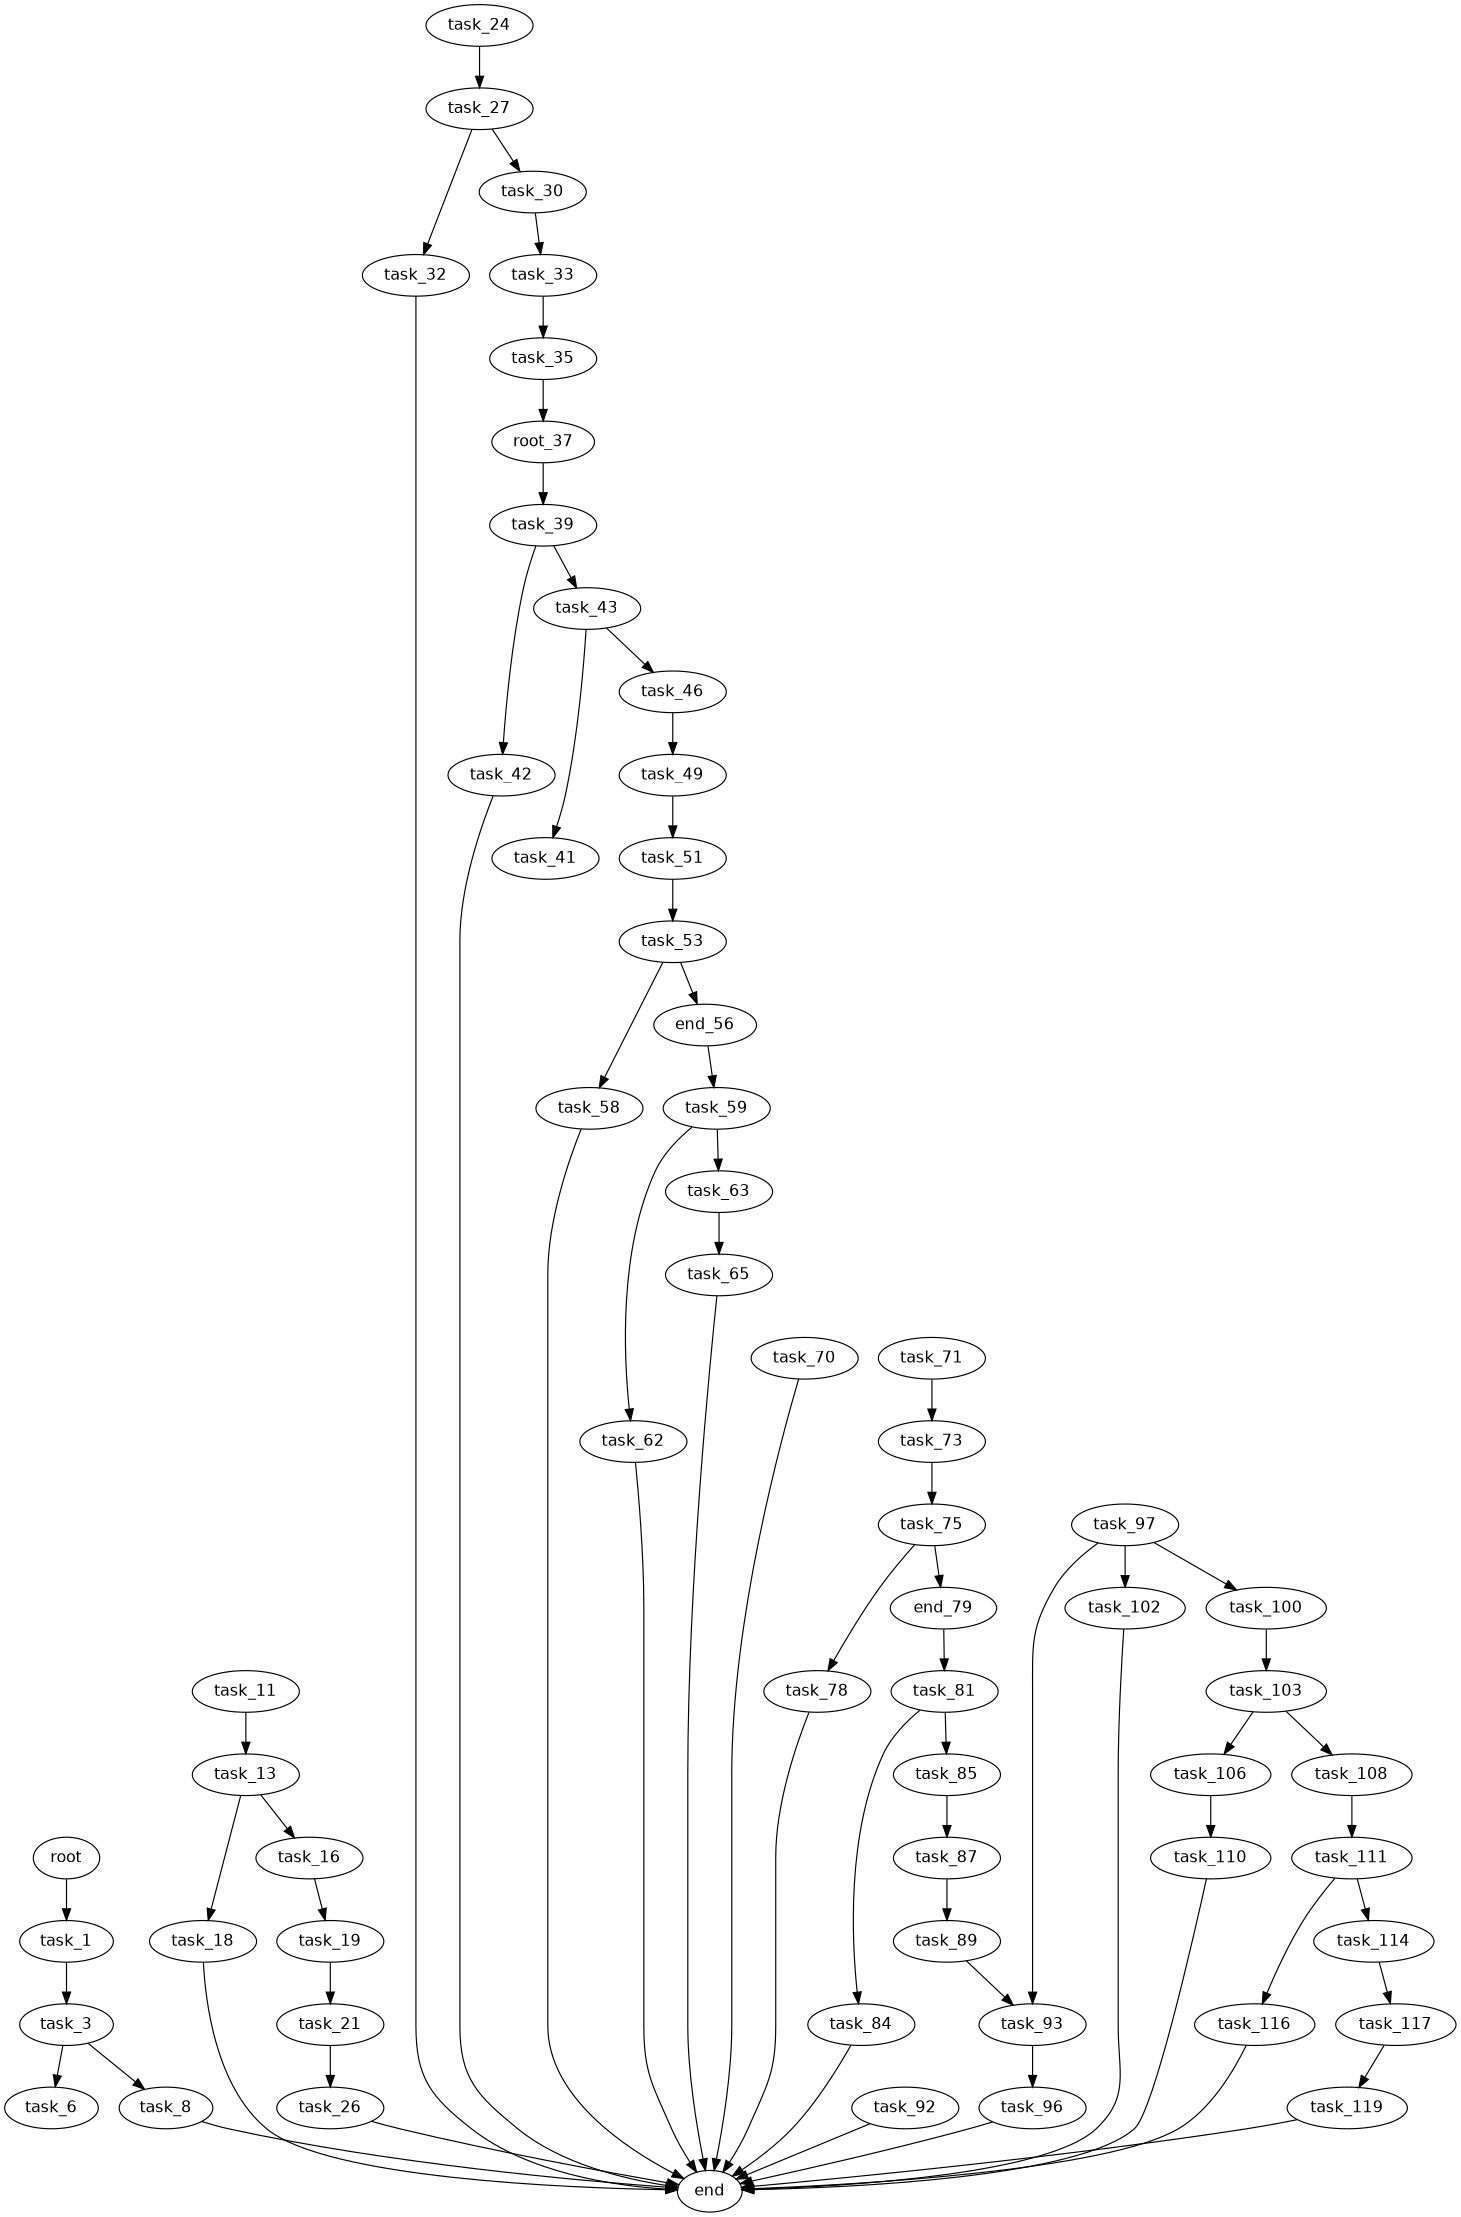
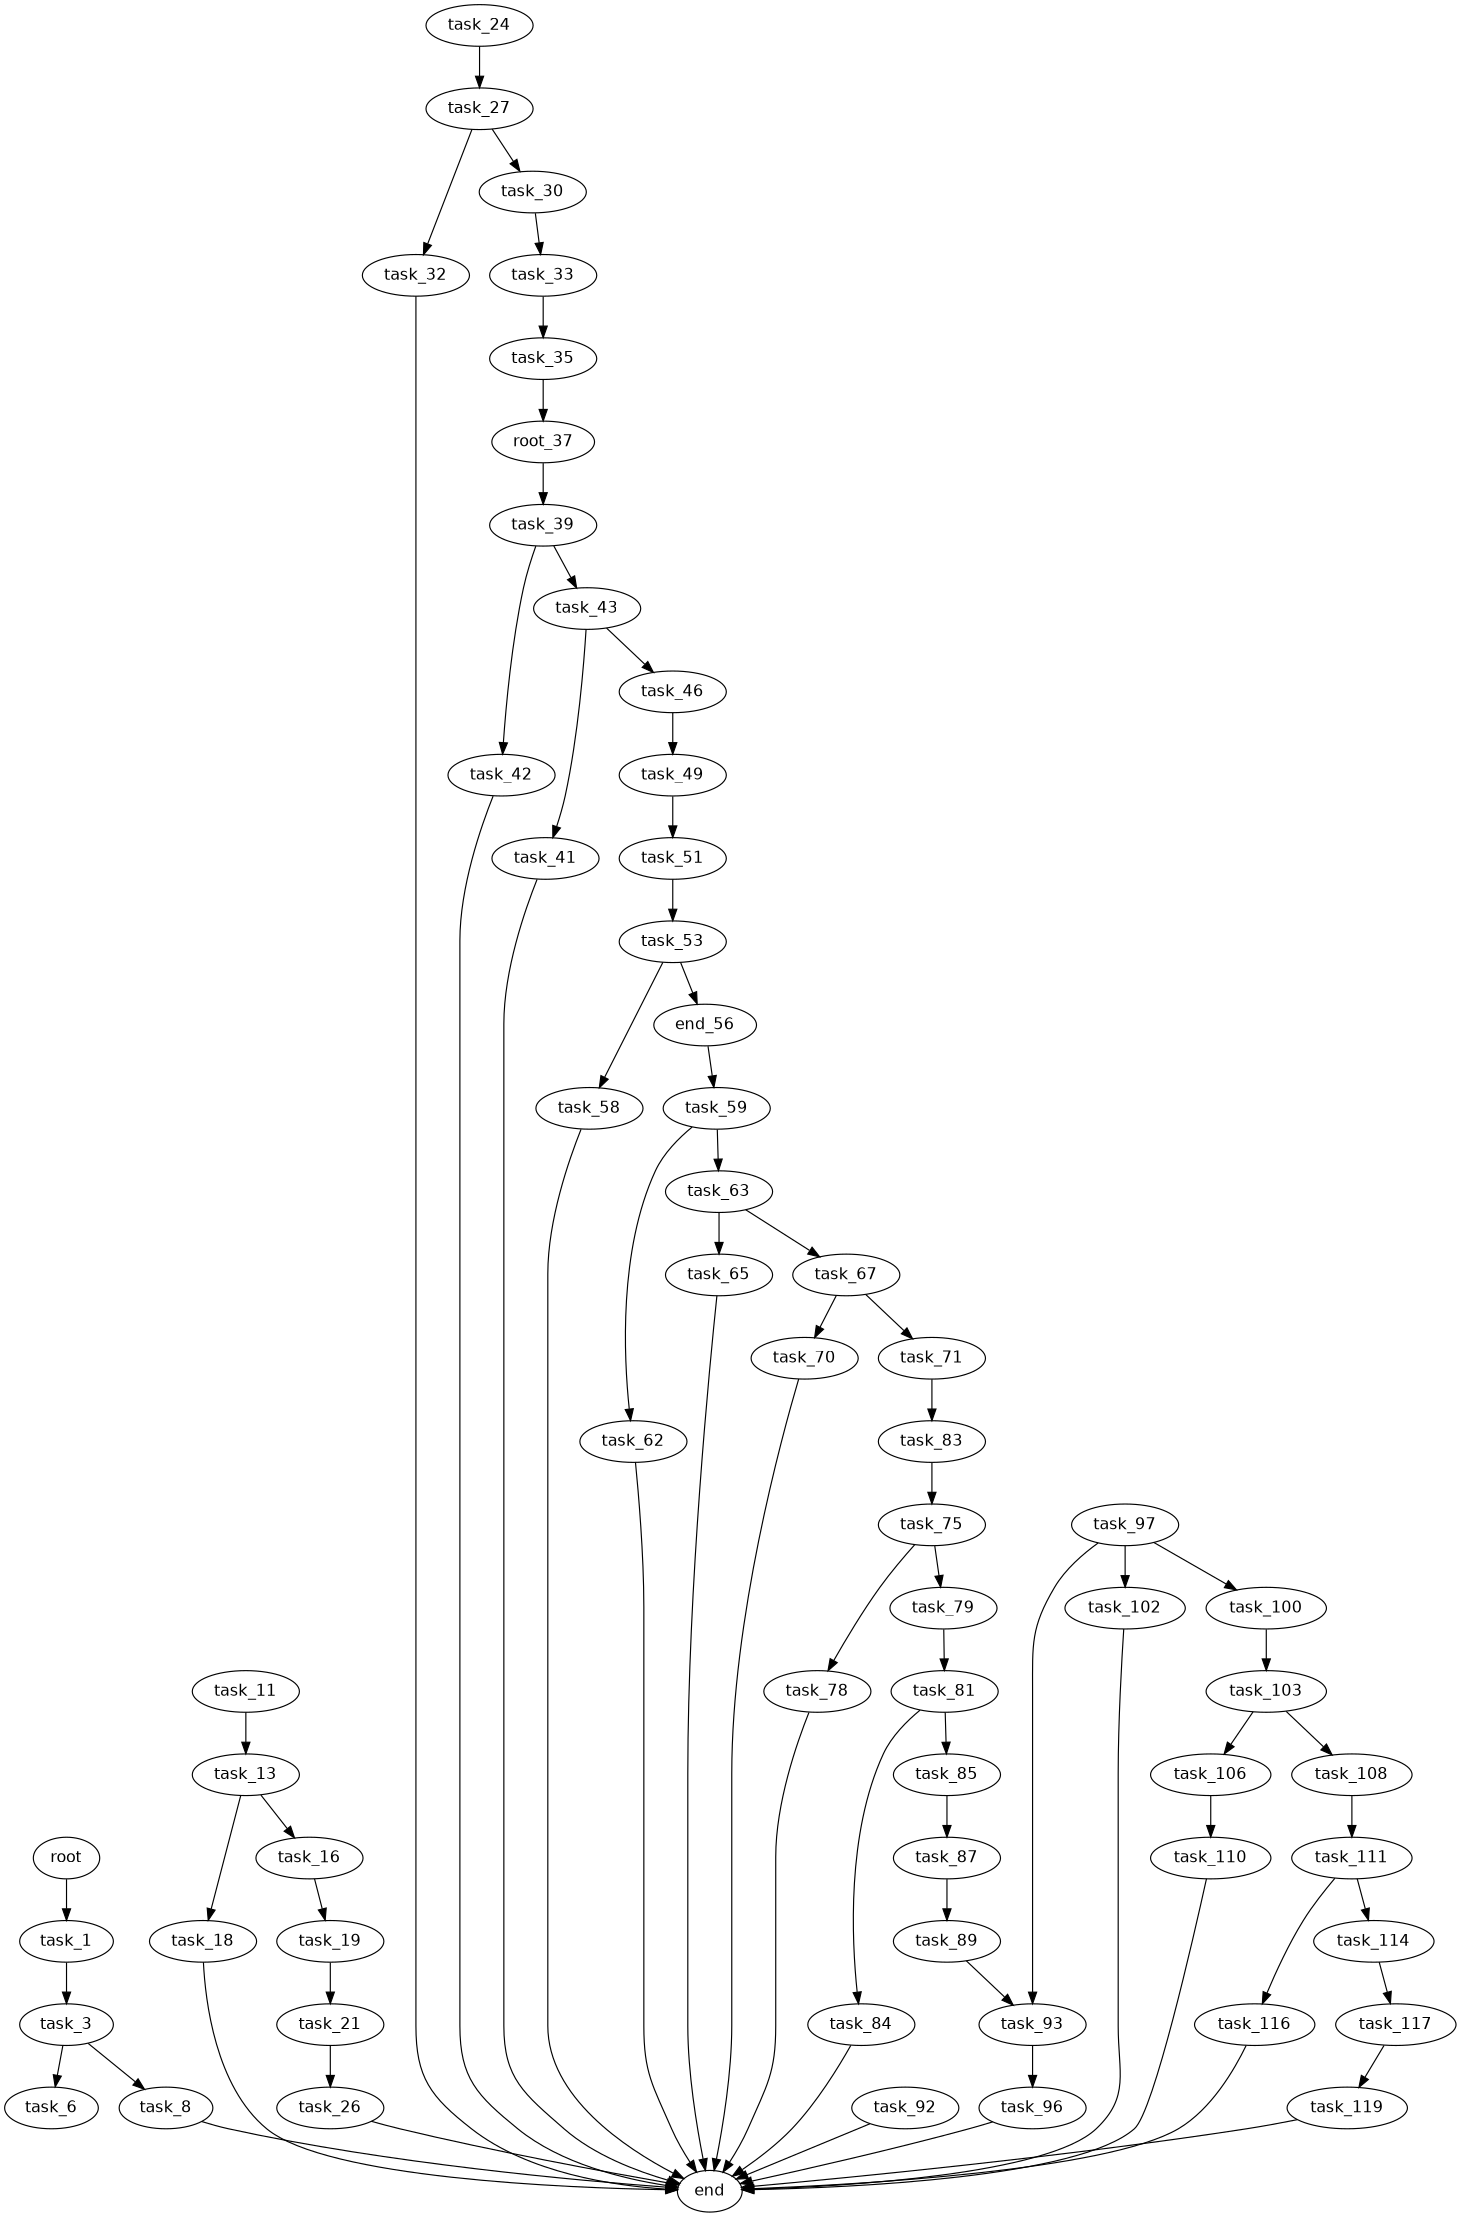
node "task_67": added
node "task_73": label "task_73" -> "task_83"
edge "task_41" -> "end": added
node "end_79": label "end_79" -> "task_79"
